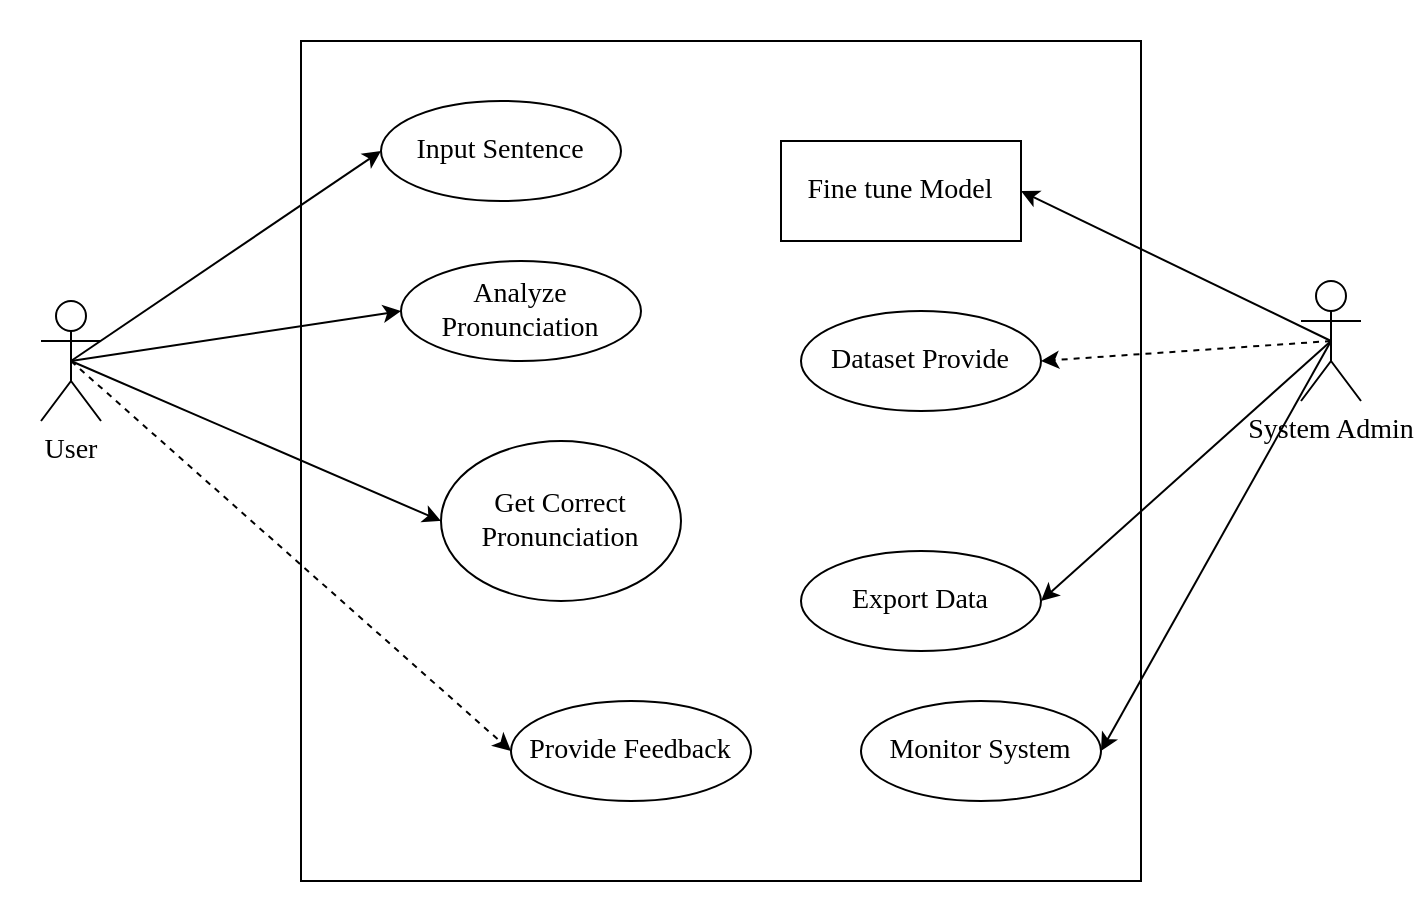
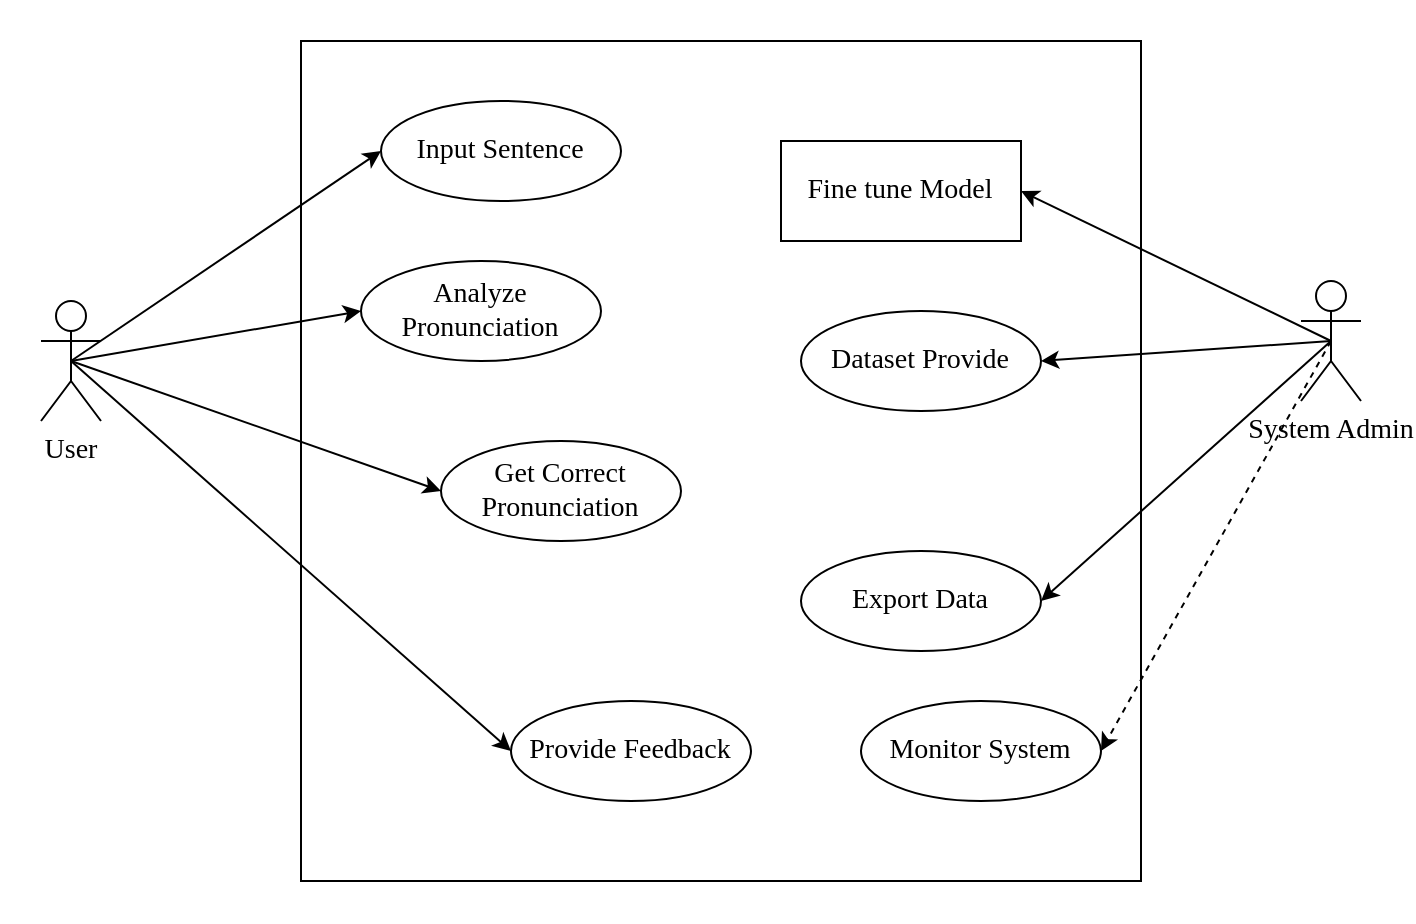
node "Analyze Pronunciation": moved (521, 311) -> (481, 311)
edge "System Admin" -> "Dataset Provide": style dashed -> solid
node "Get Correct Pronunciation": size 240x160 -> 240x100
edge "System Admin" -> "Monitor System": style solid -> dashed
edge "User" -> "Provide Feedback": style dashed -> solid
